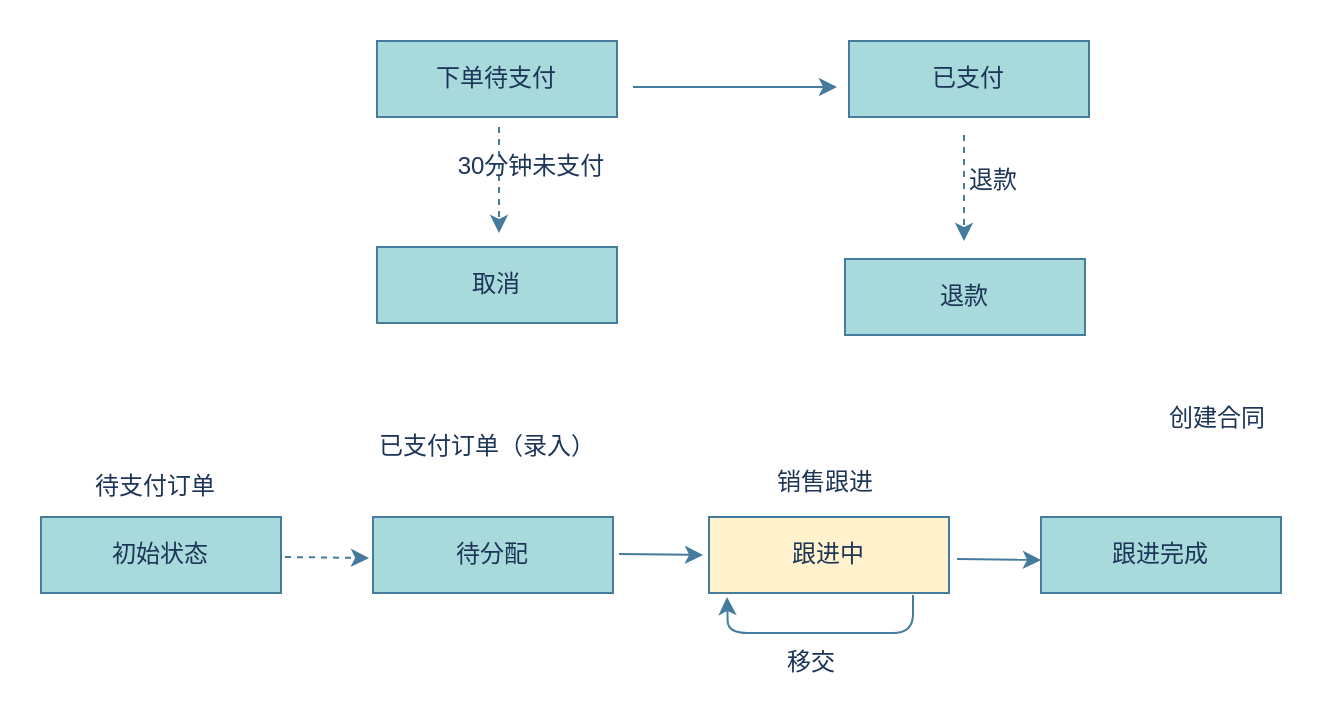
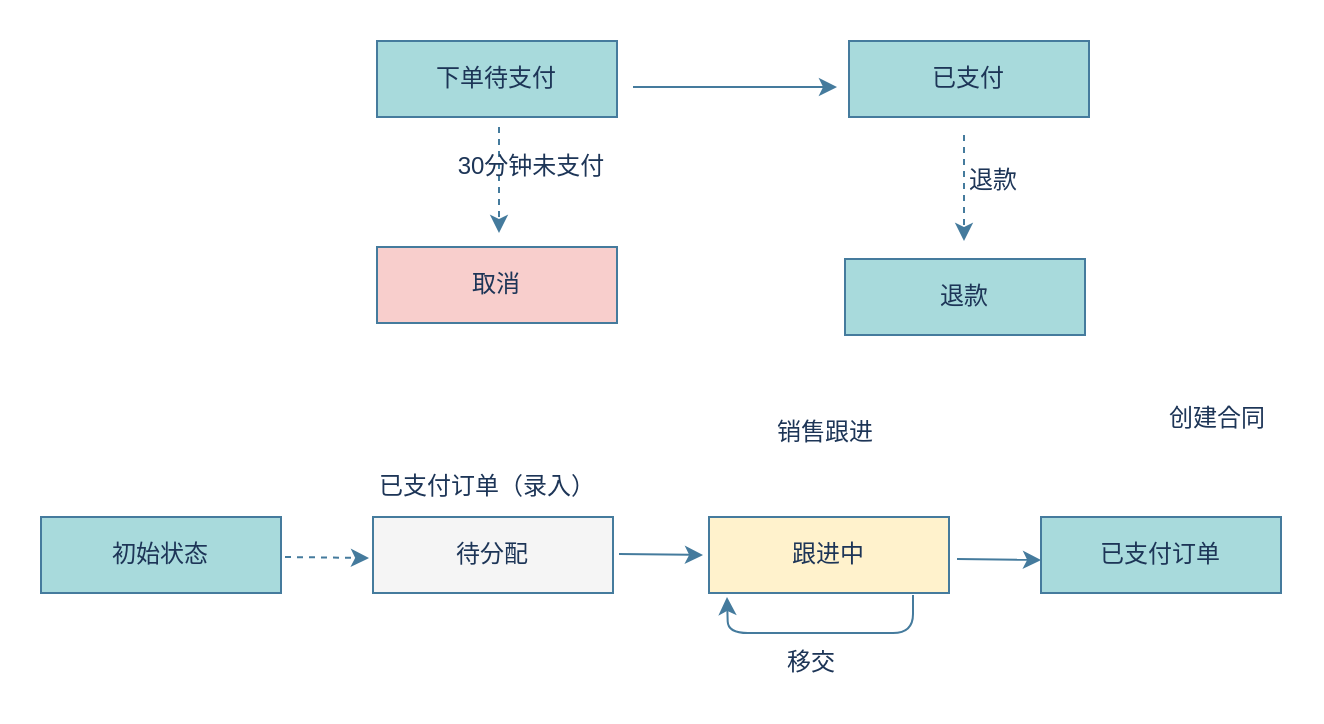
node "取消": fillcolor #a8dadc -> #f8cecc
node "已支付订单（录入）": moved (487, 447) -> (487, 487)
node "销售跟进": moved (825, 483) -> (825, 433)
node "待支付订单": removed
node "待分配": fillcolor #a8dadc -> #f5f5f5
node "跟进完成": label "跟进完成" -> "已支付订单"
